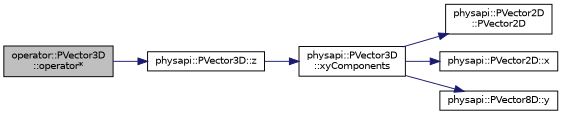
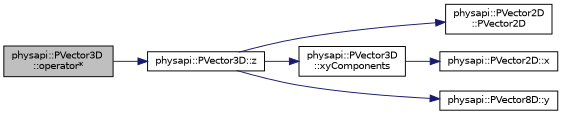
edge "physapi::PVector3D ::xyComponents" -> "physapi::PVector2D ::PVector2D": now "physapi::PVector3D::z" -> "physapi::PVector2D ::PVector2D"
node "operator::PVector3D ::operator*": label "operator::PVector3D ::operator*" -> "physapi::PVector3D ::operator*"
edge "physapi::PVector3D ::xyComponents" -> "physapi::PVector8D::y": now "physapi::PVector3D::z" -> "physapi::PVector8D::y"
